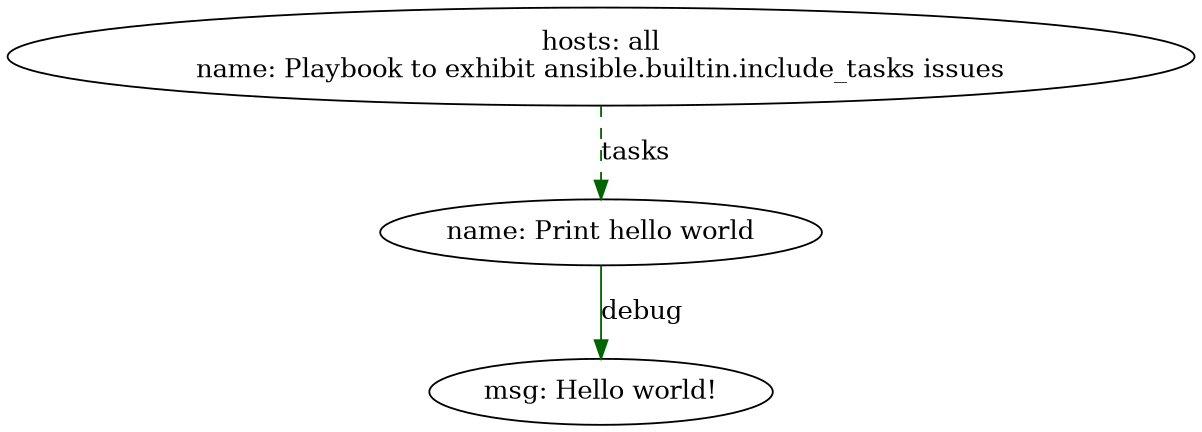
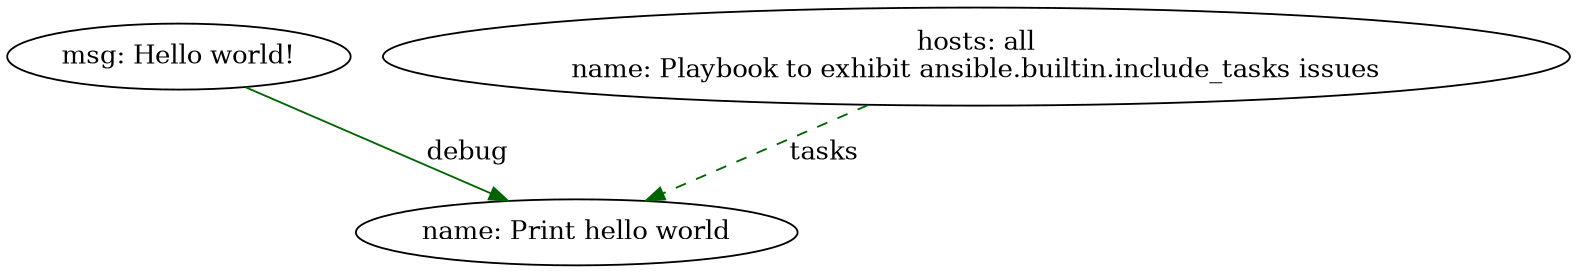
edge "name: Print hello world" -> "msg: Hello world!": reversed
